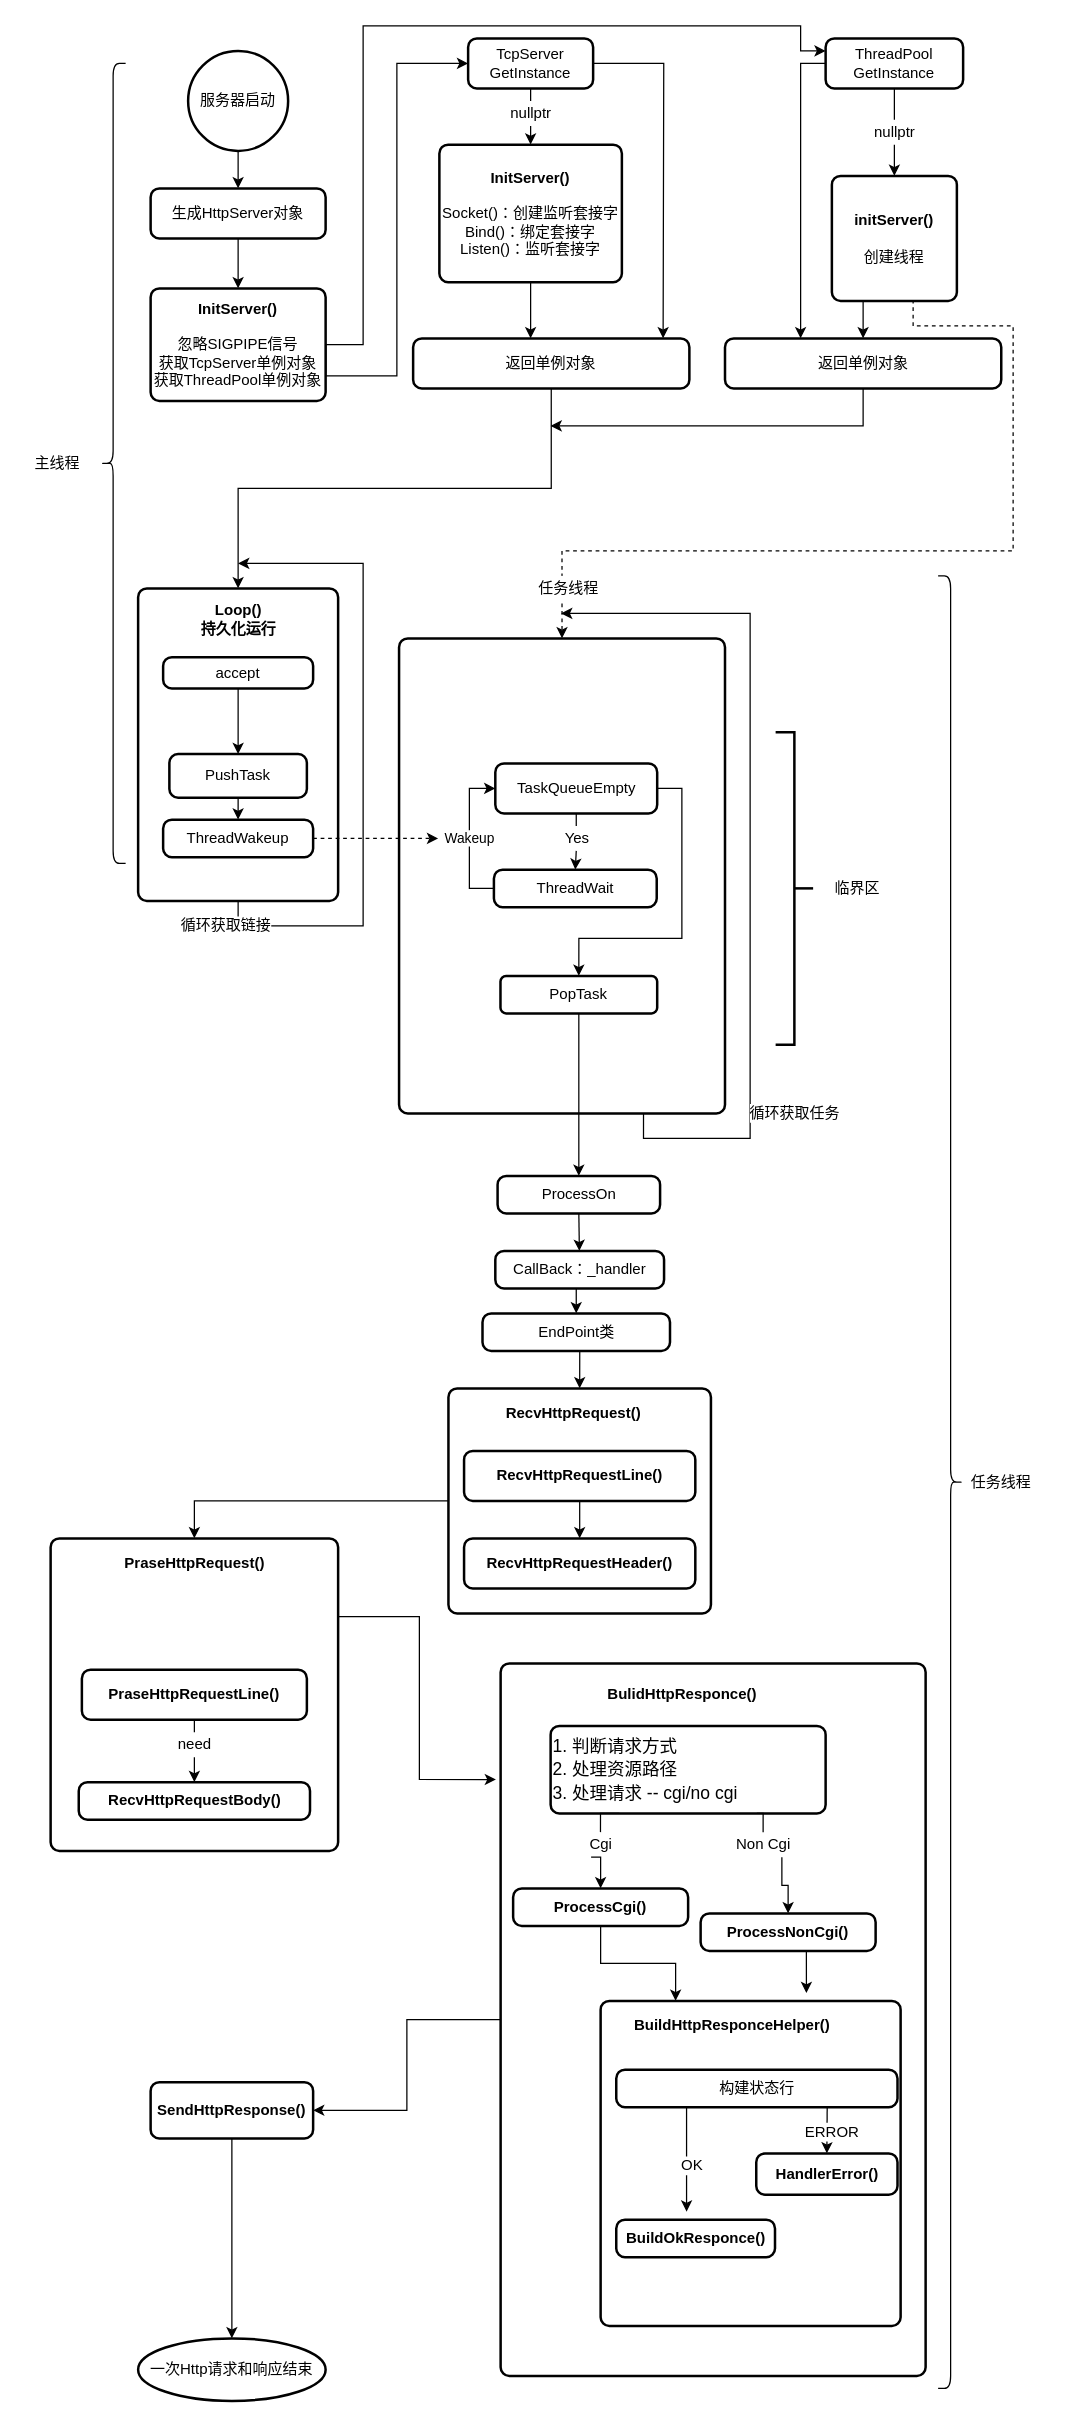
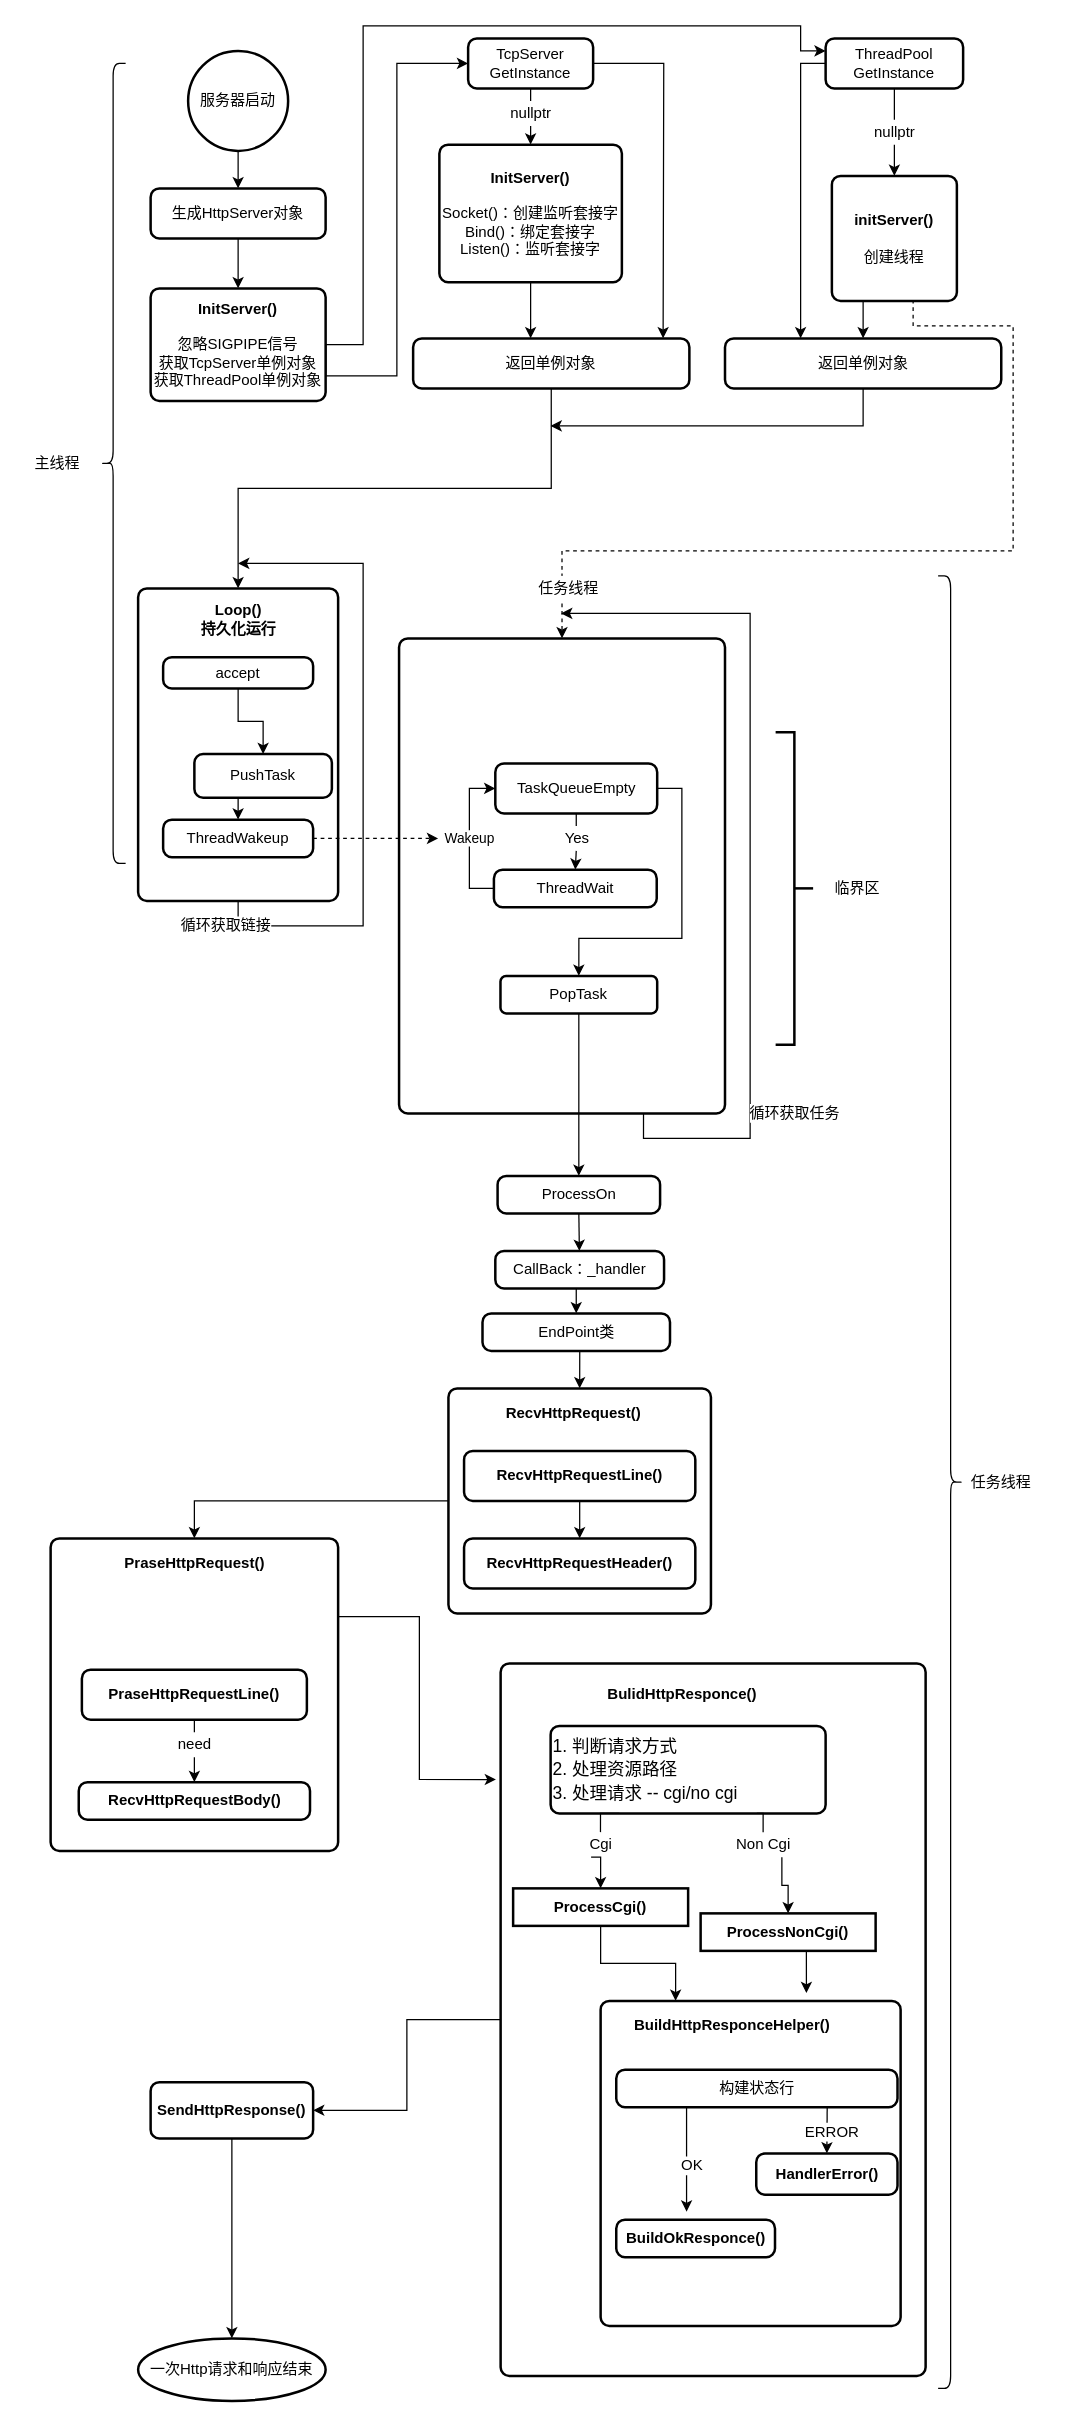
node "PushTask": moved (238, 776) -> (263, 776)
node "ProcessCgi()": shape rounded rectangle -> rectangle
node "ProcessNonCgi()": shape rounded rectangle -> rectangle
